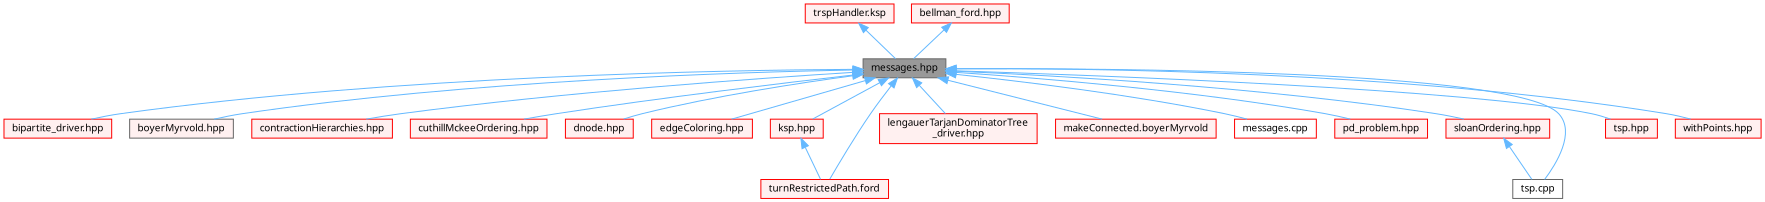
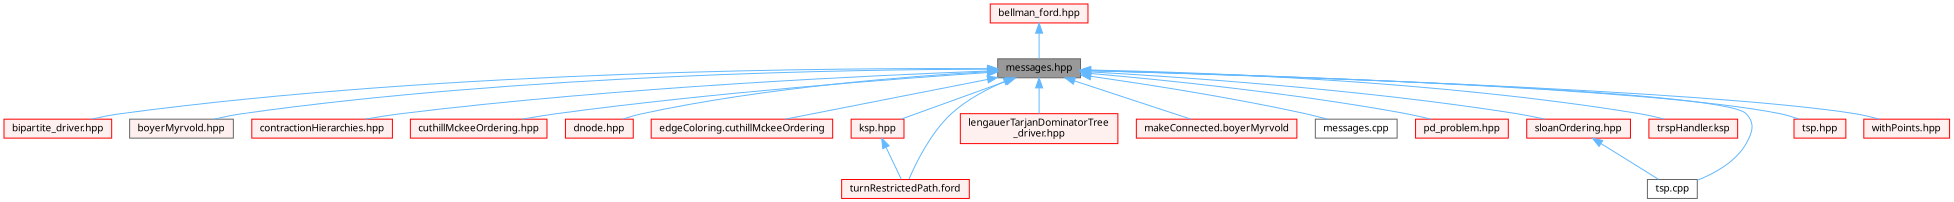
edge "messages.hpp" -> "trspHandler.ksp": reversed
node "edgeColoring.hpp": label "edgeColoring.hpp" -> "edgeColoring.cuthillMckeeOrdering"
node "messages.cpp": color red -> grey40
